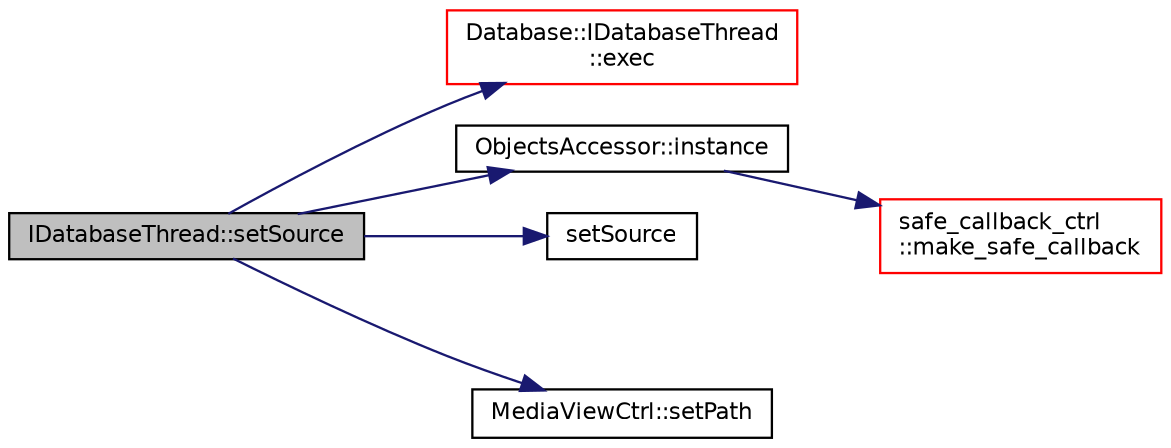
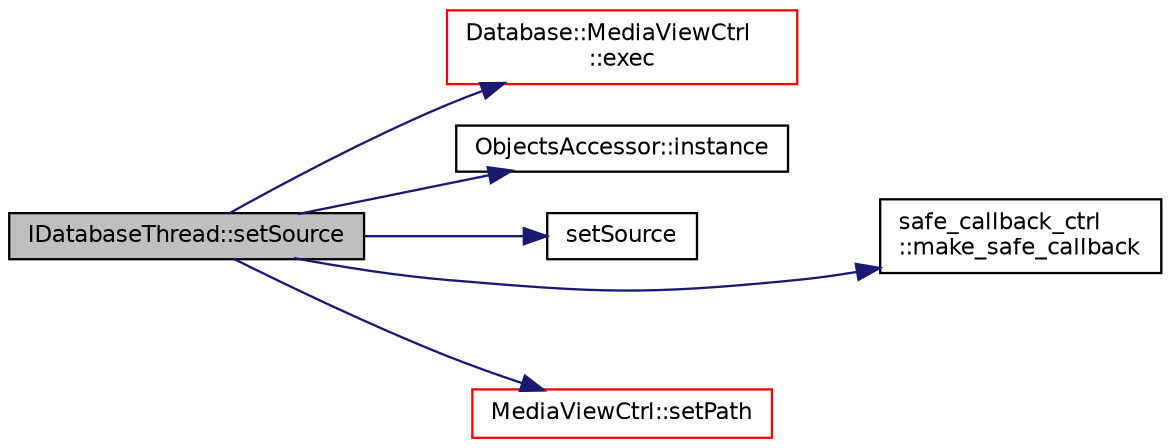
node "Database::IDatabaseThread ::exec": label "Database::IDatabaseThread ::exec" -> "Database::MediaViewCtrl ::exec"
edge "ObjectsAccessor::instance" -> "safe_callback_ctrl ::make_safe_callback": now "IDatabaseThread::setSource" -> "safe_callback_ctrl ::make_safe_callback"
node "safe_callback_ctrl ::make_safe_callback": color red -> black
node "MediaViewCtrl::setPath": color black -> red
